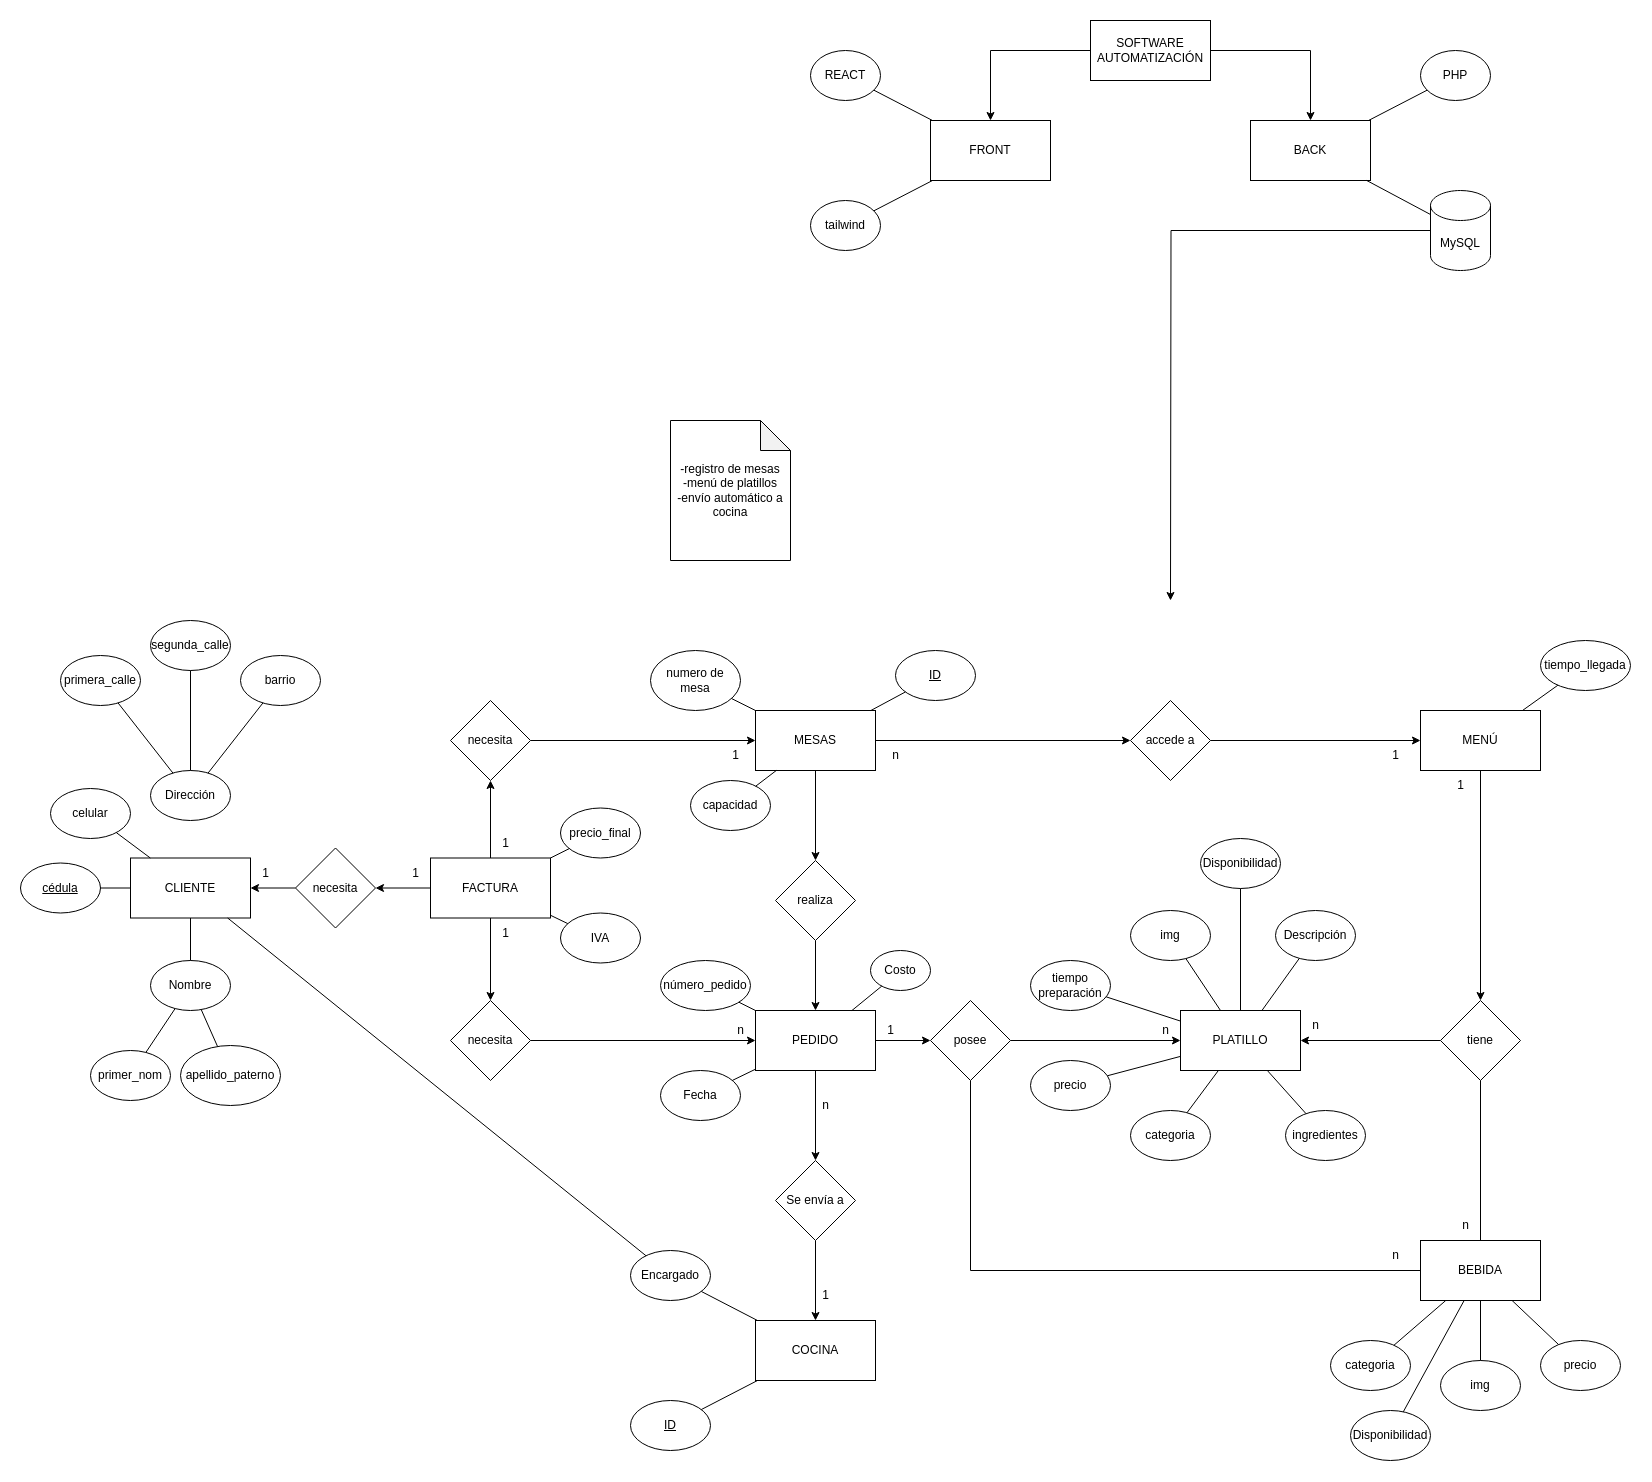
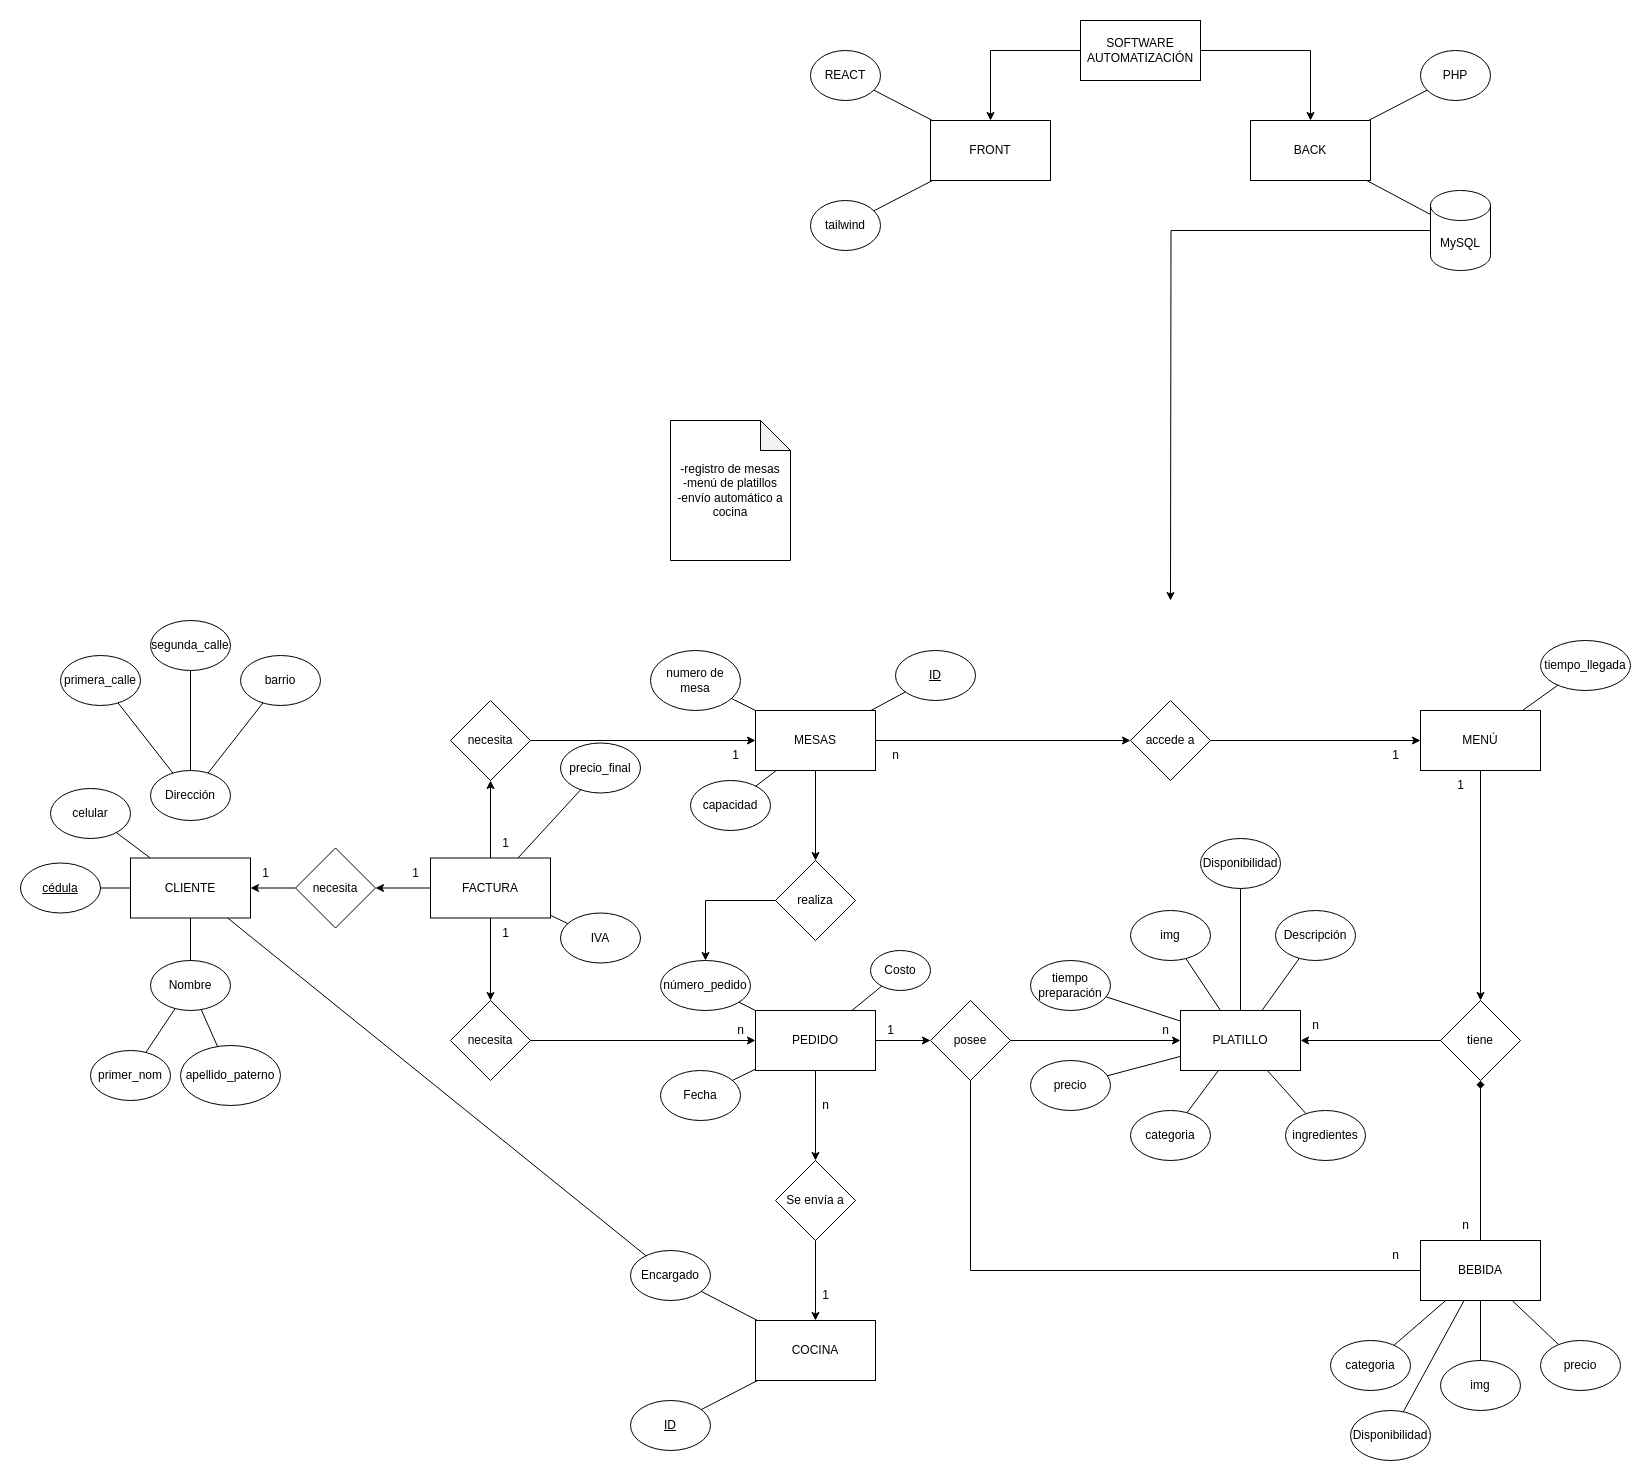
node "SOFTWARE AUTOMATIZACIÓN": moved (1151, 51) -> (1141, 51)
node "precio_final": moved (601, 833) -> (601, 768)
edge "realiza" -> "PEDIDO": now "realiza" -> "número_pedido"
edge "tiene" -- "BEBIDA": arrowhead none -> diamond
